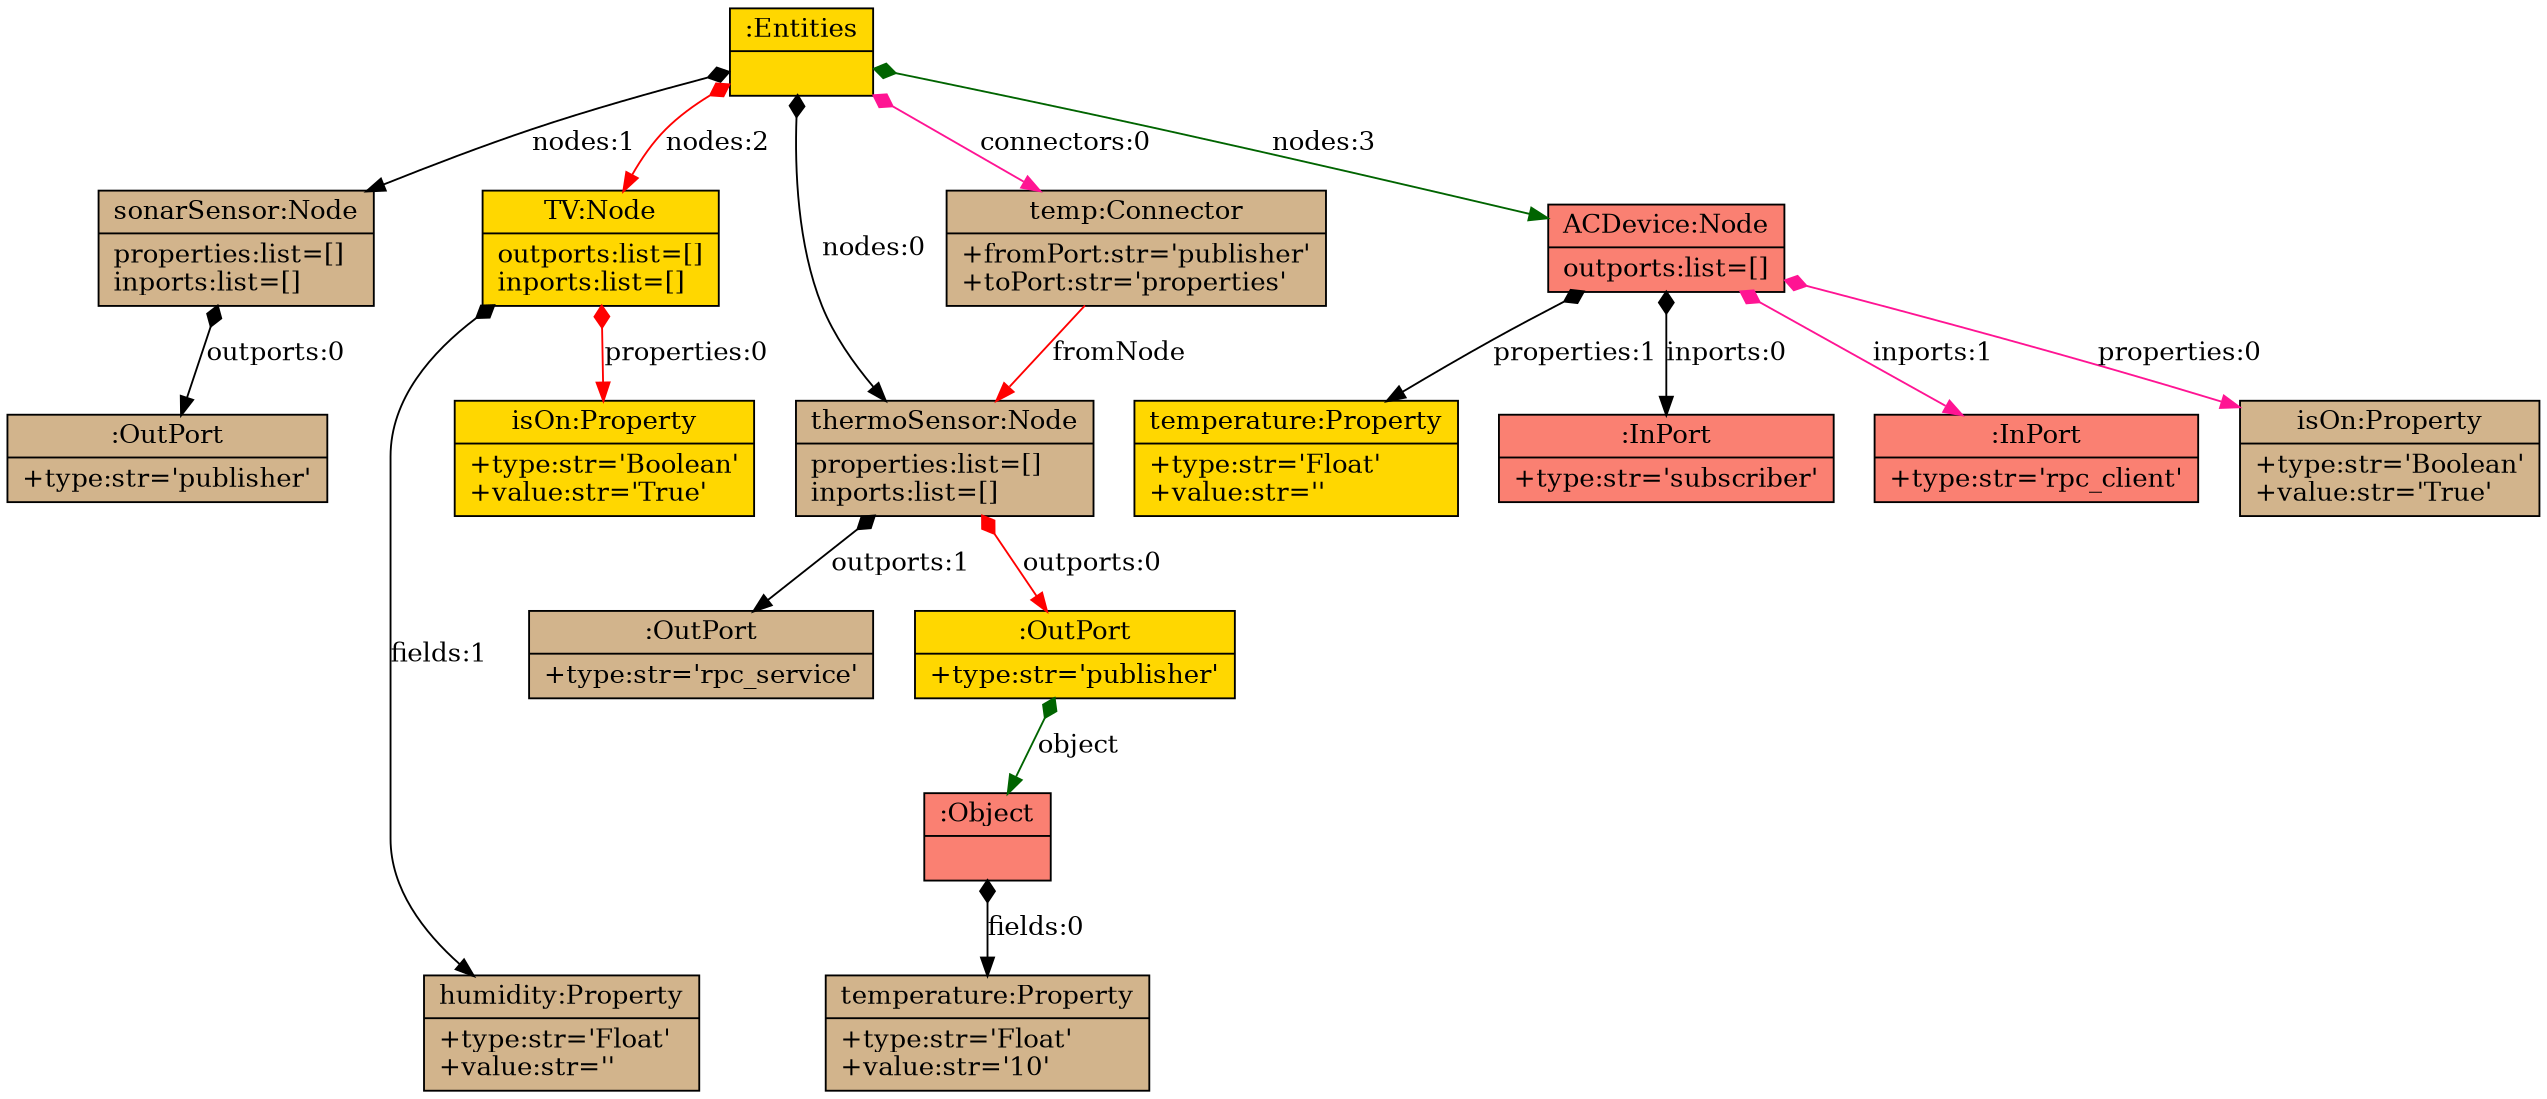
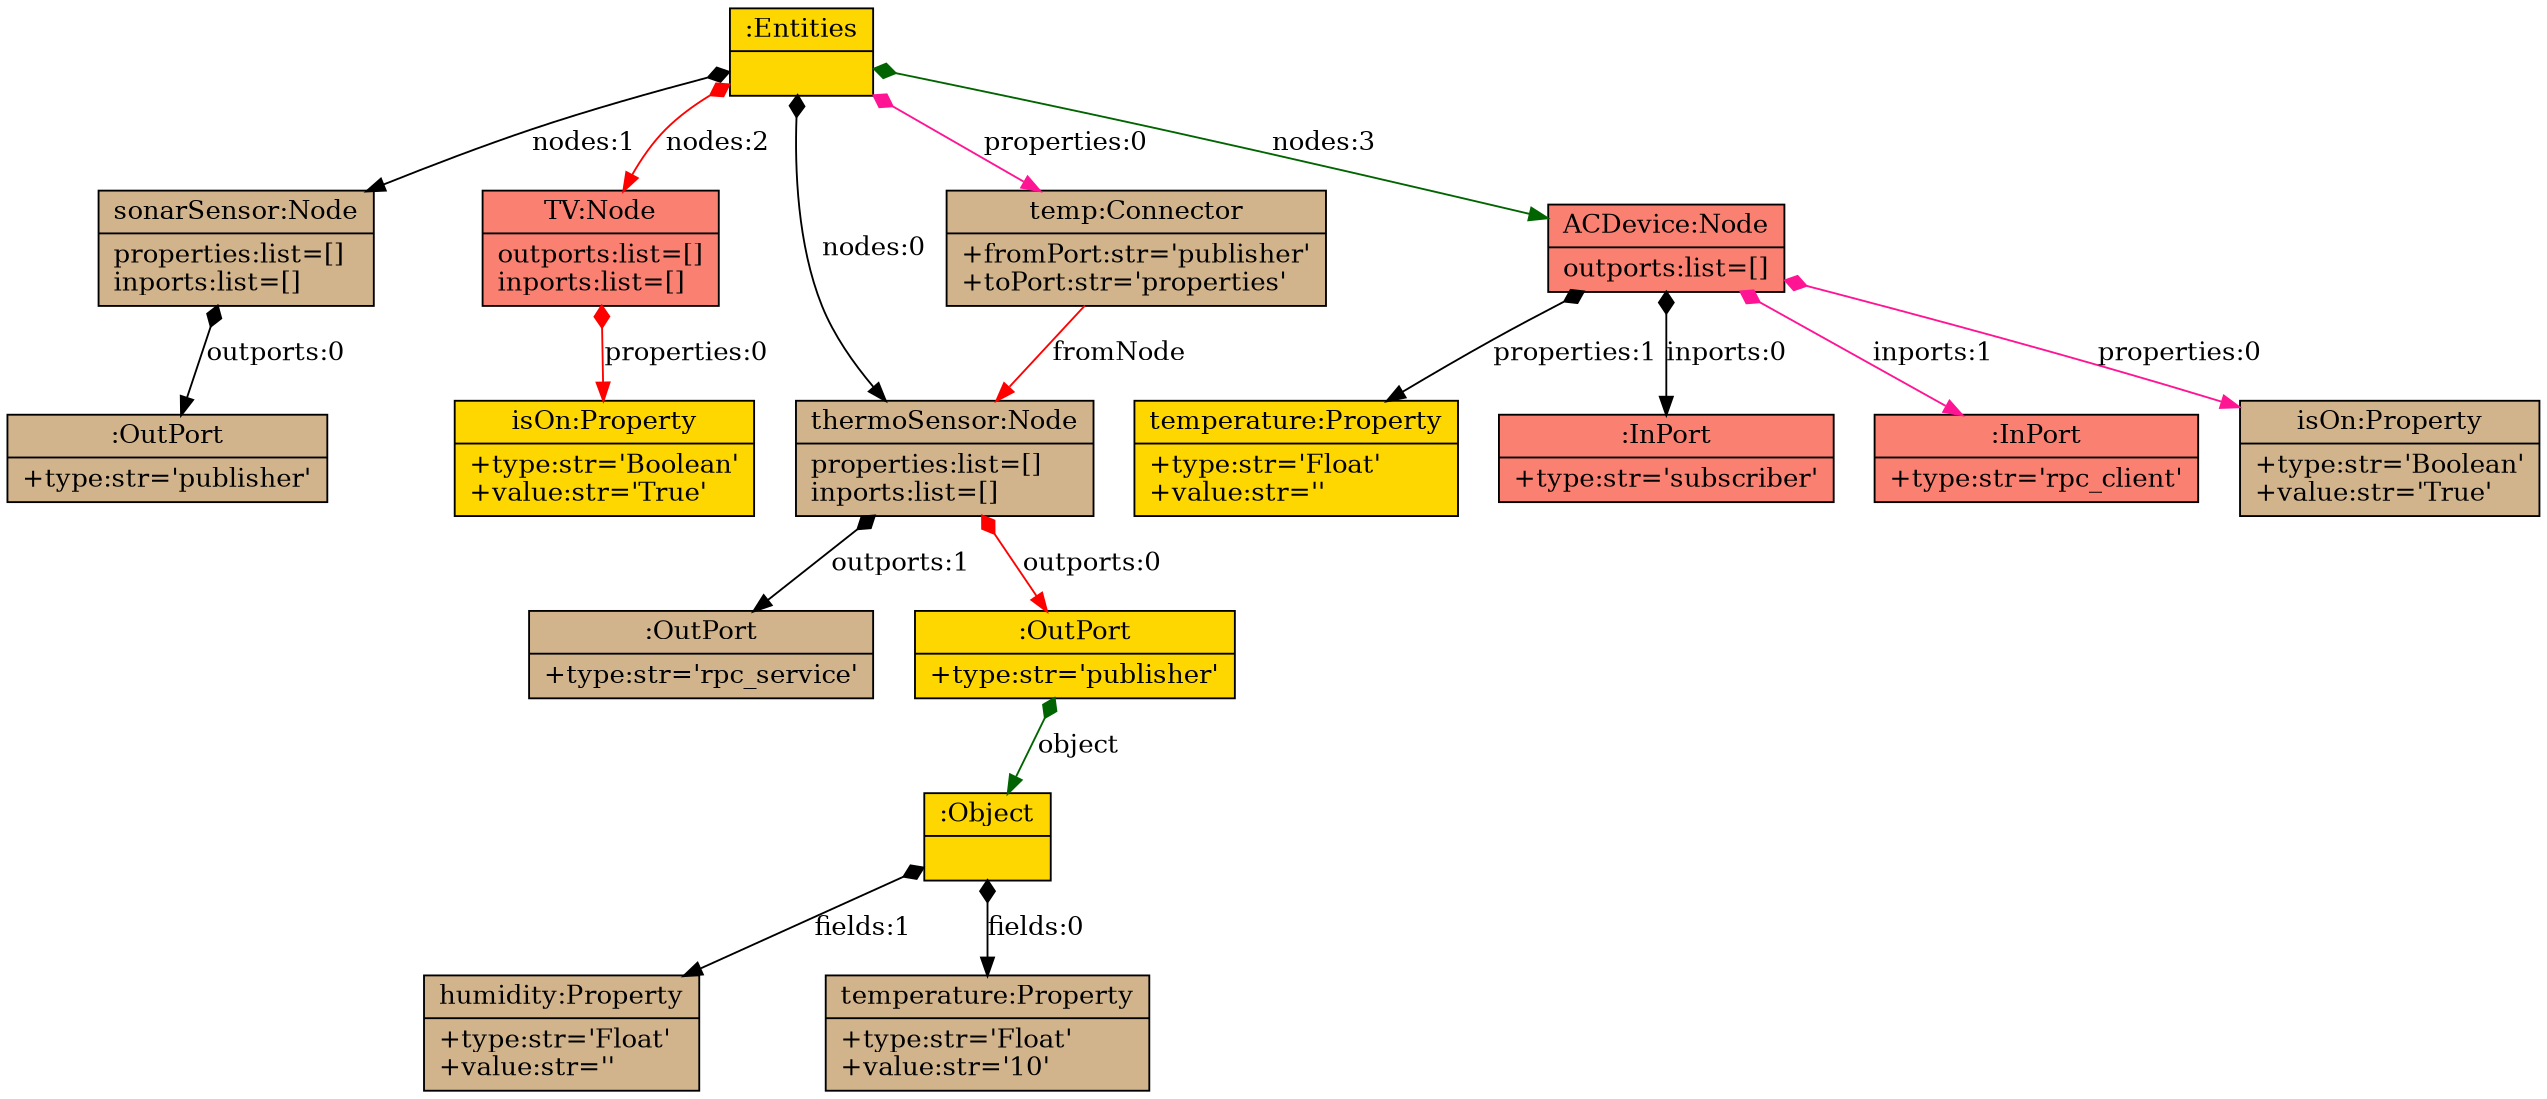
edge ":Entities" -- "temp:Connector": label "connectors:0" -> "properties:0"
node "TV:Node": fillcolor gold -> salmon
edge "TV:Node" -- "humidity:Property": now ":Object" -- "humidity:Property"
node ":Object": fillcolor salmon -> gold
